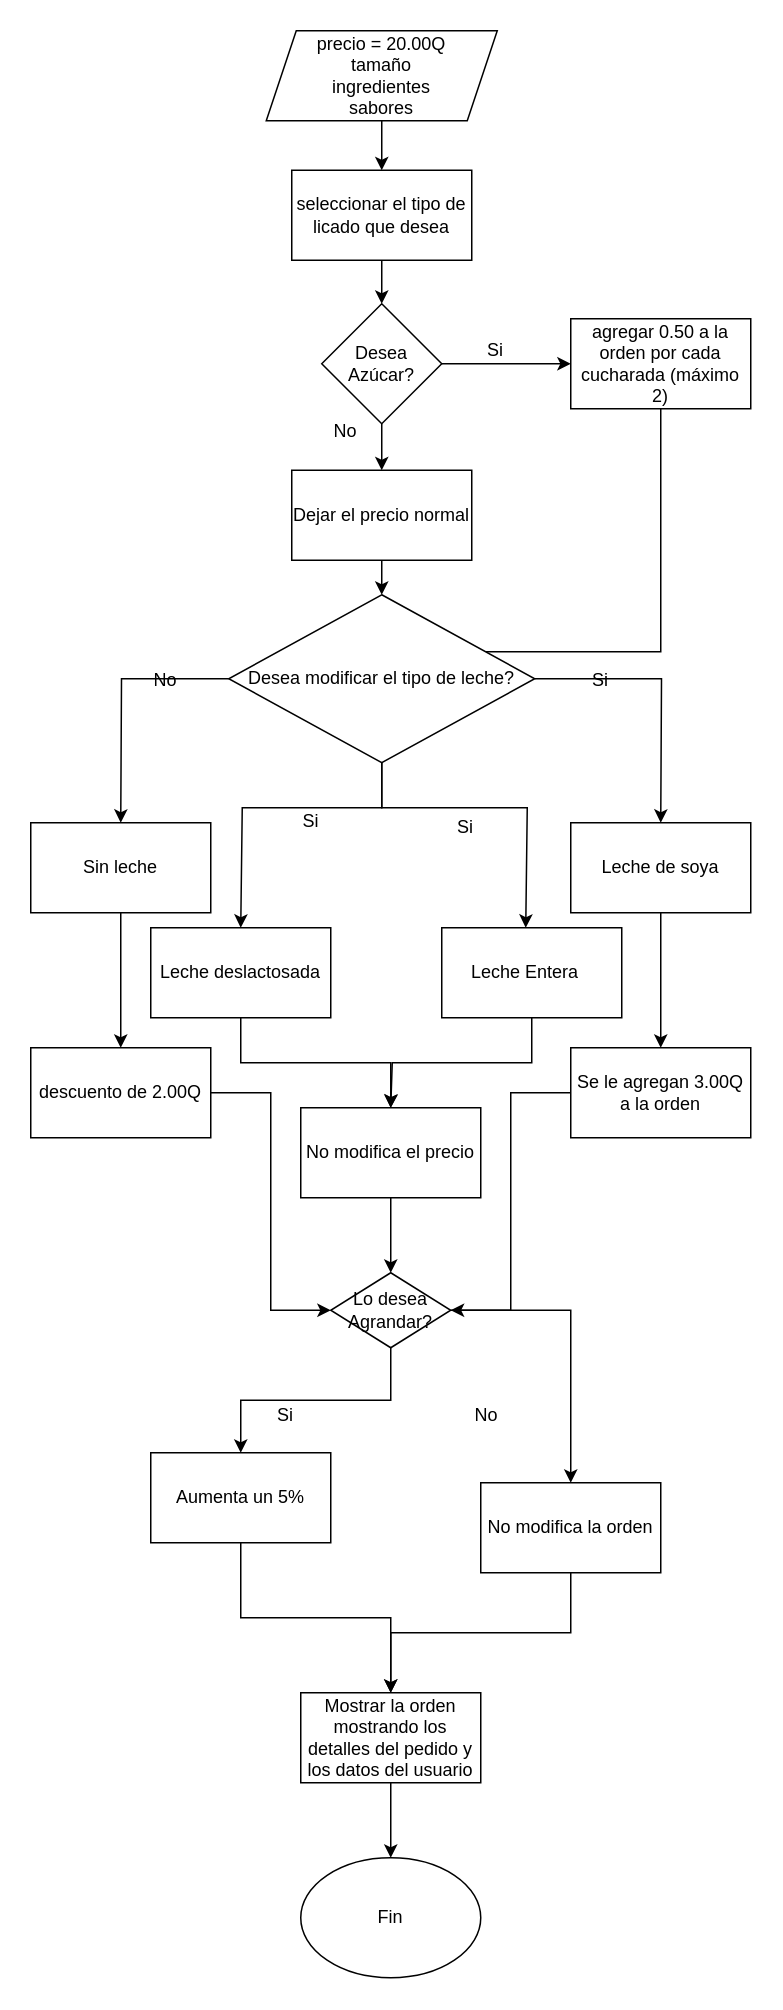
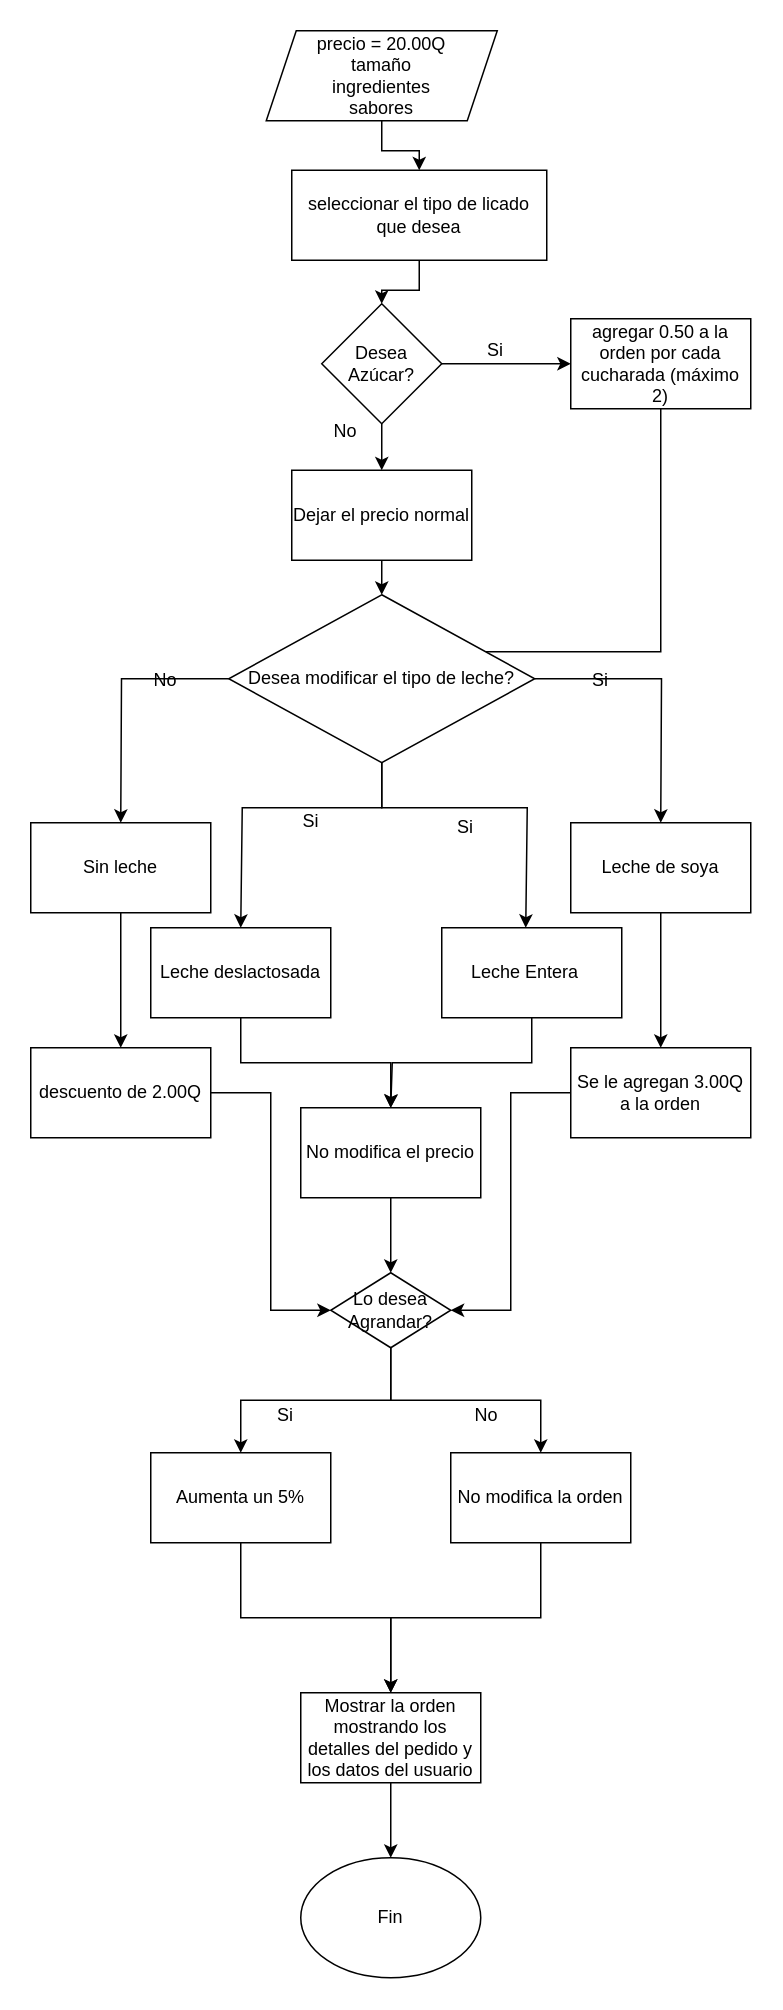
node "seleccionar el tipo de licado que desea": size 180x90 -> 255x90
node "No modifica la orden": moved (571, 1528) -> (541, 1498)
